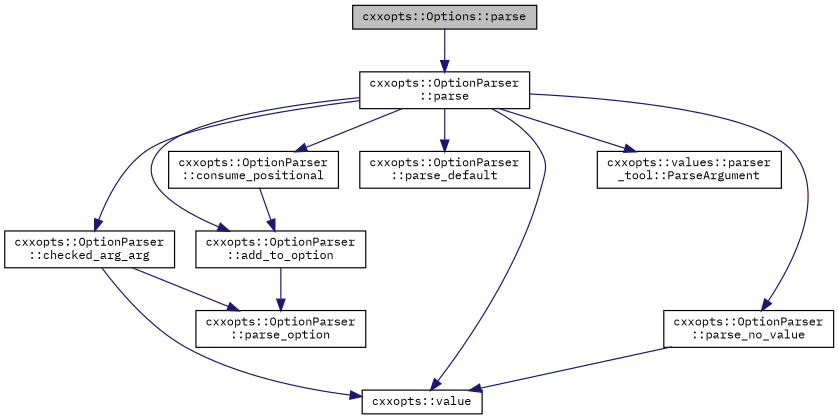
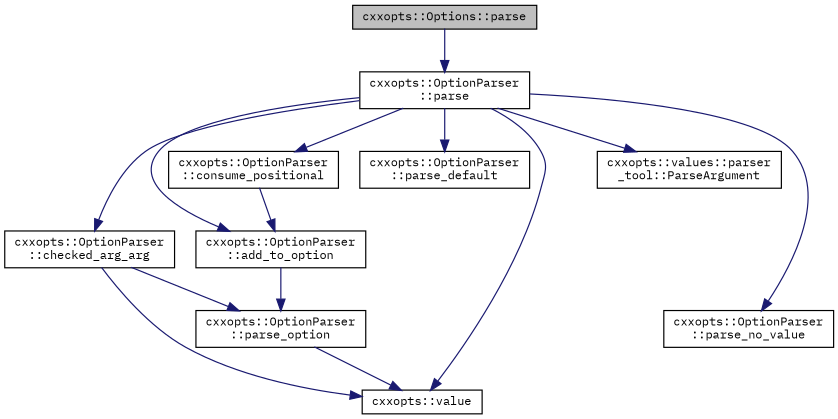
edge "cxxopts::OptionParser ::parse_no_value" -> "cxxopts::value": now "cxxopts::OptionParser ::parse_option" -> "cxxopts::value"
